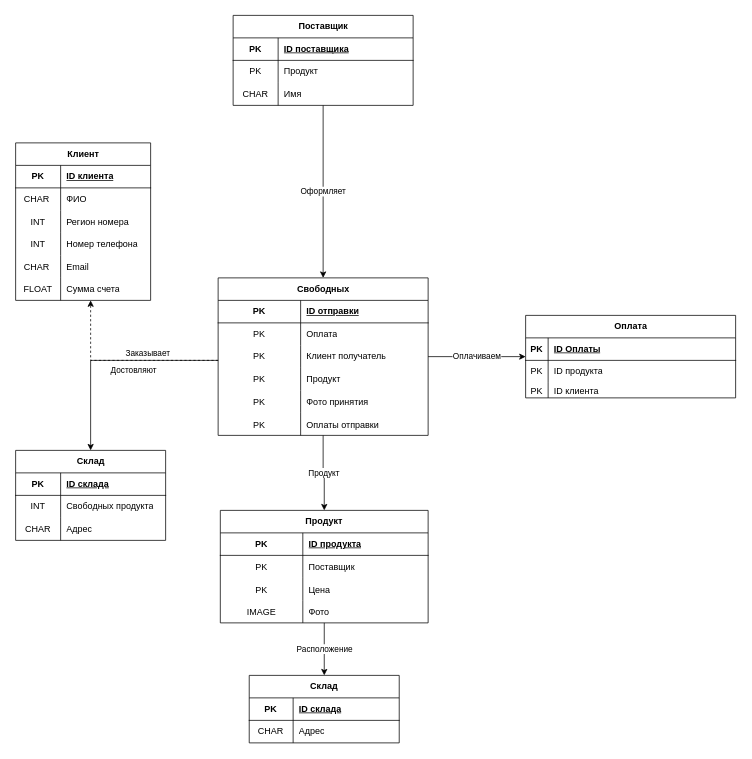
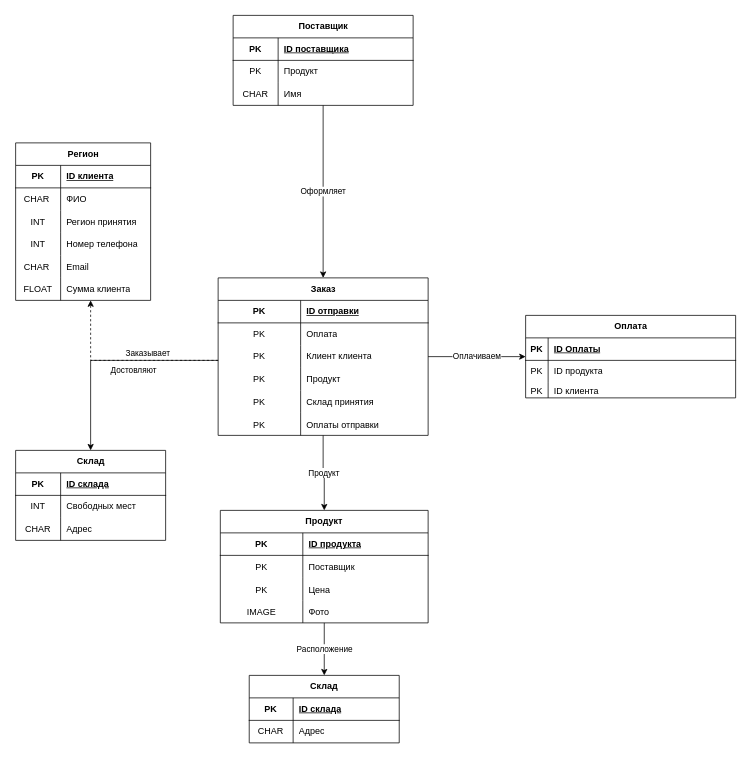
node "Клиент": label "Клиент" -> "Регион"
node "Регион номера": label "Регион номера" -> "Регион принятия"
node "Сумма счета": label "Сумма счета" -> "Сумма клиента"
node "Свободных": label "Свободных" -> "Заказ"
node "Клиент получатель": label "Клиент получатель" -> "Клиент клиента"
node "Фото принятия": label "Фото принятия" -> "Склад принятия"
node "Свободных продукта": label "Свободных продукта" -> "Свободных мест"
